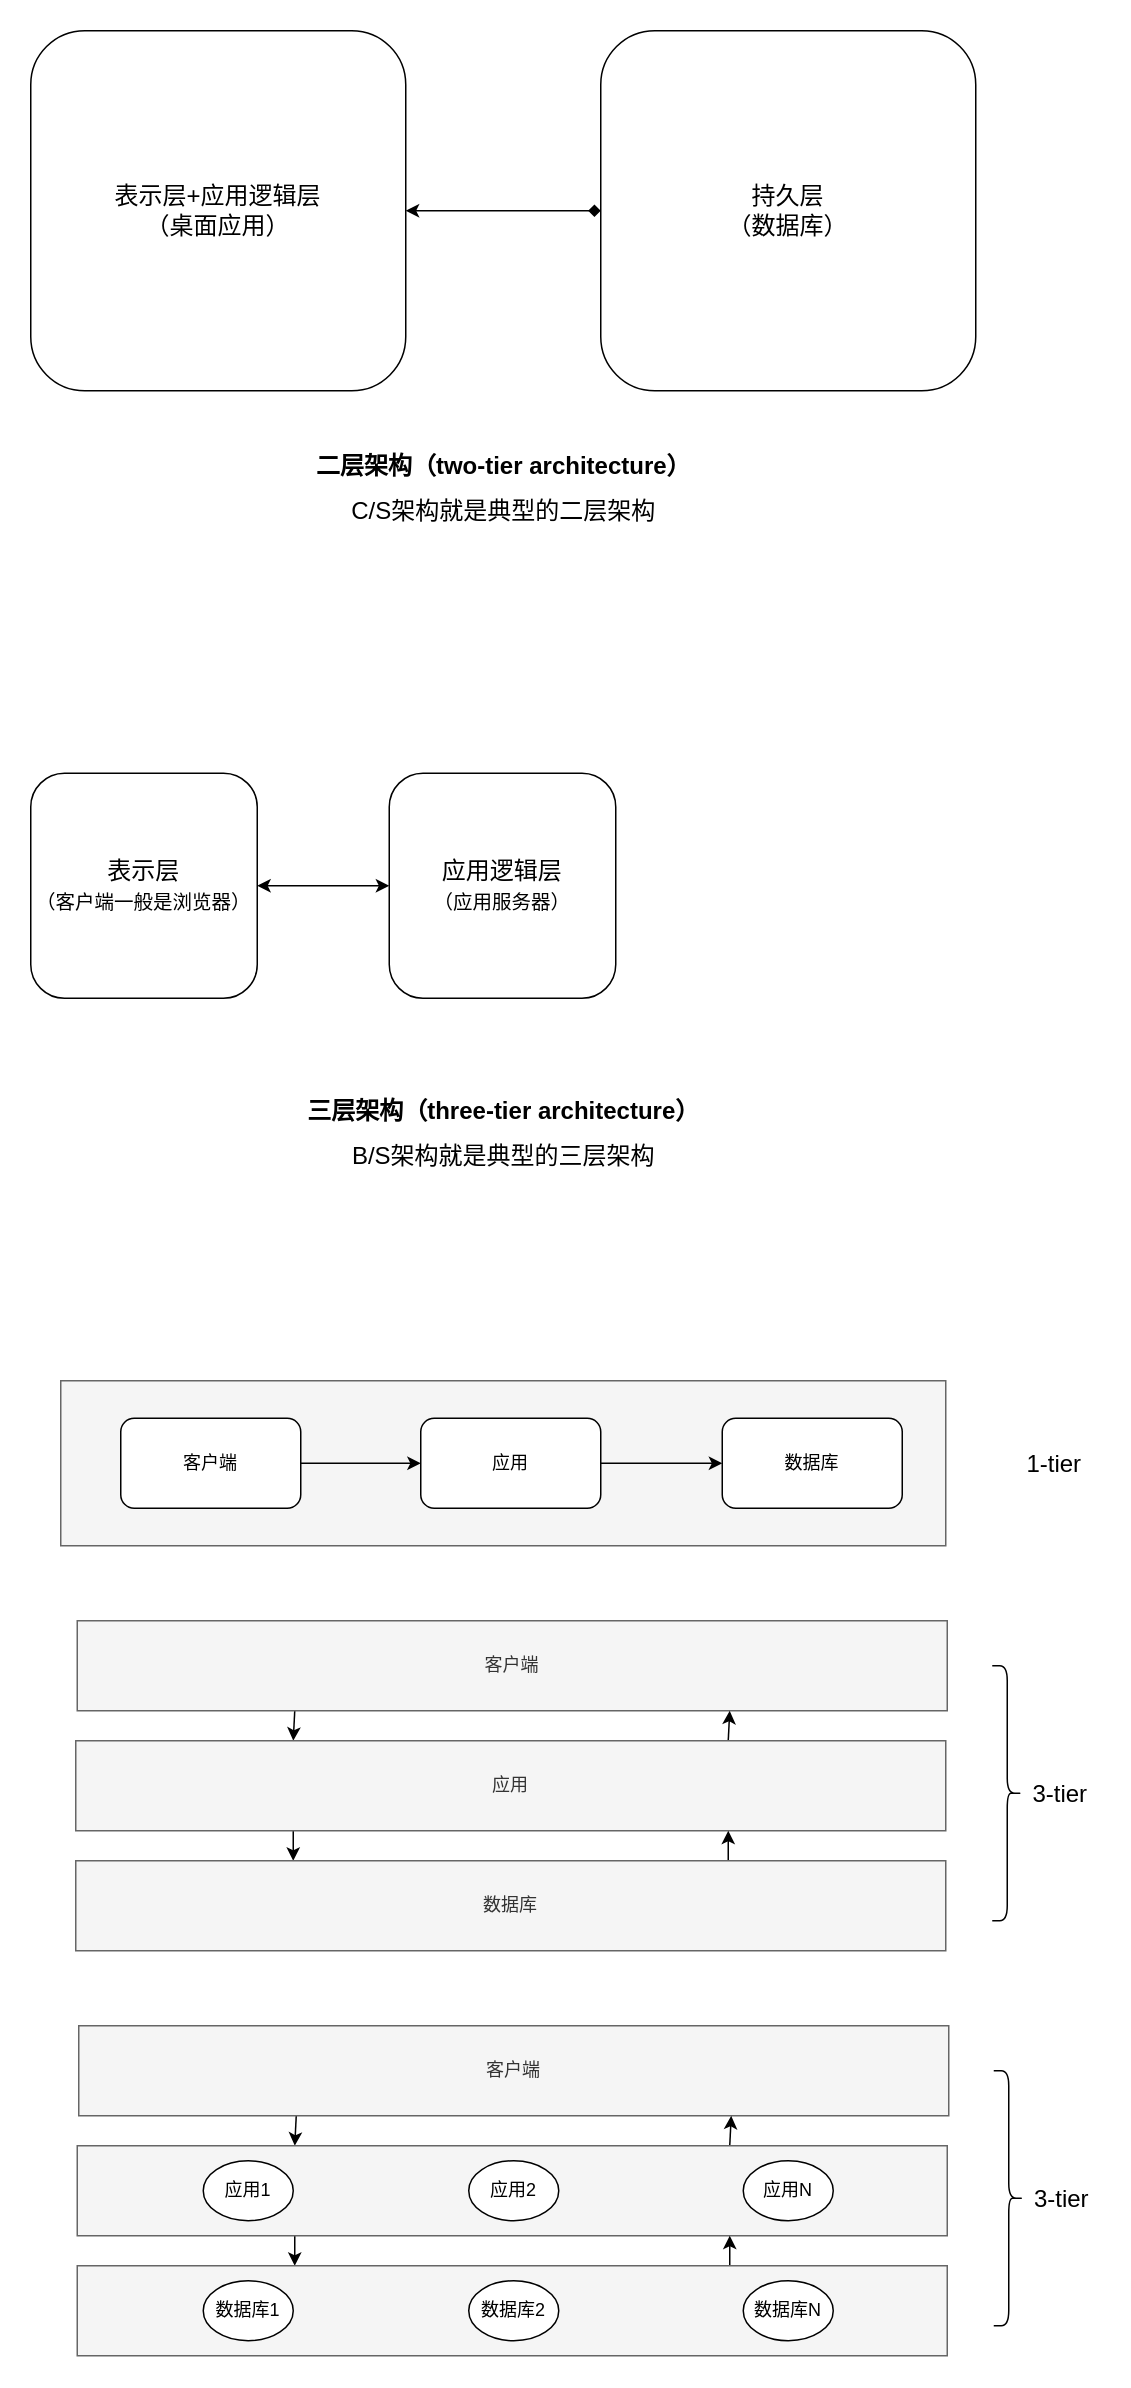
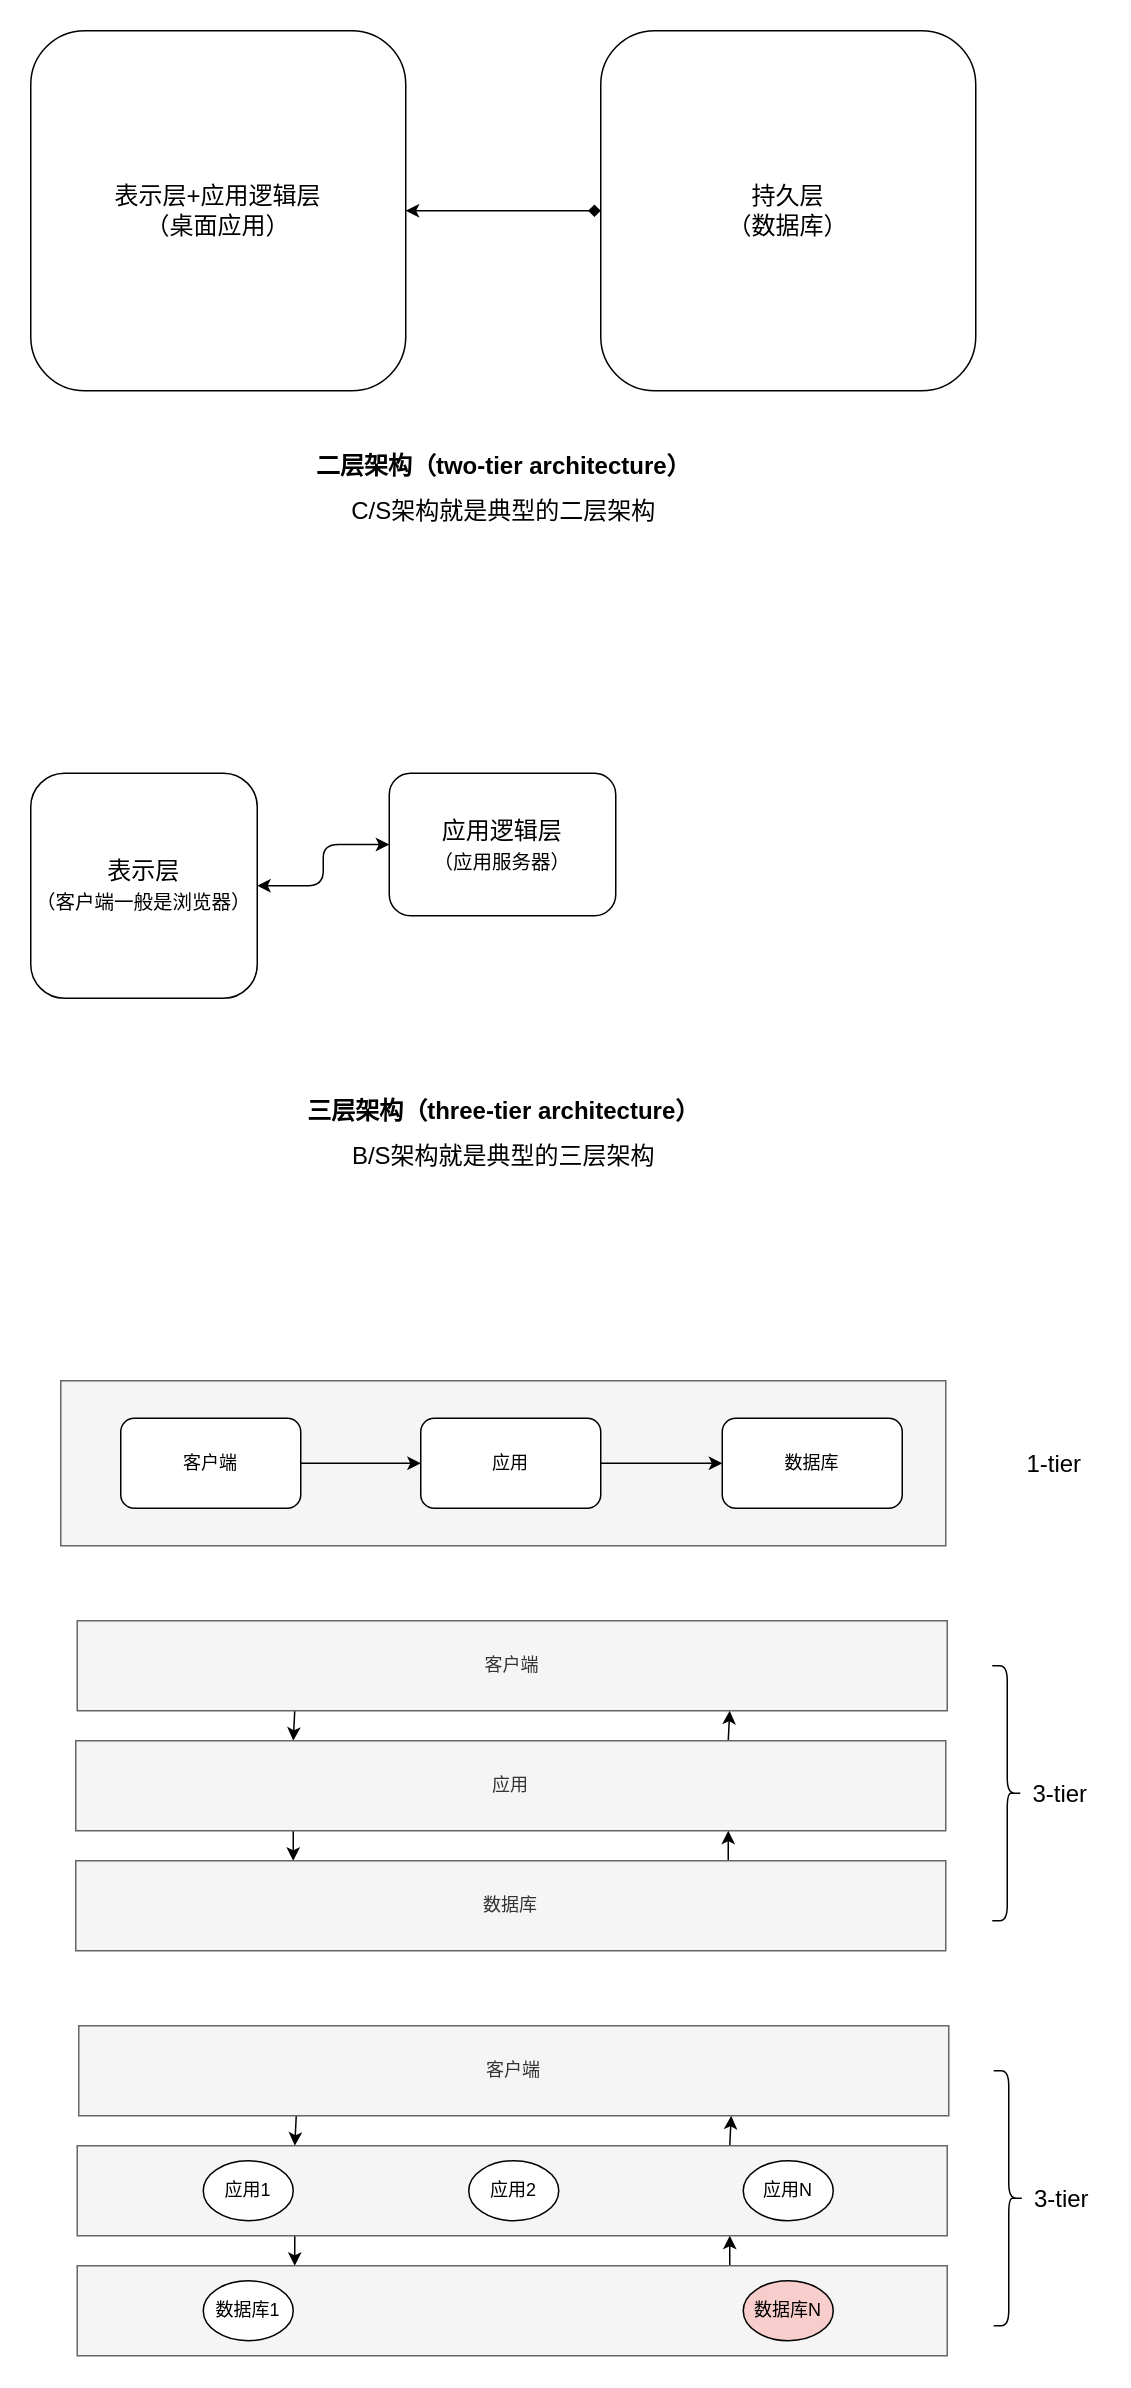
node "应用逻辑层 （应用服务器）": size 227x225 -> 227x143
node "数据库2": removed
node "数据库N": fillcolor #ffffff -> #f8cecc
